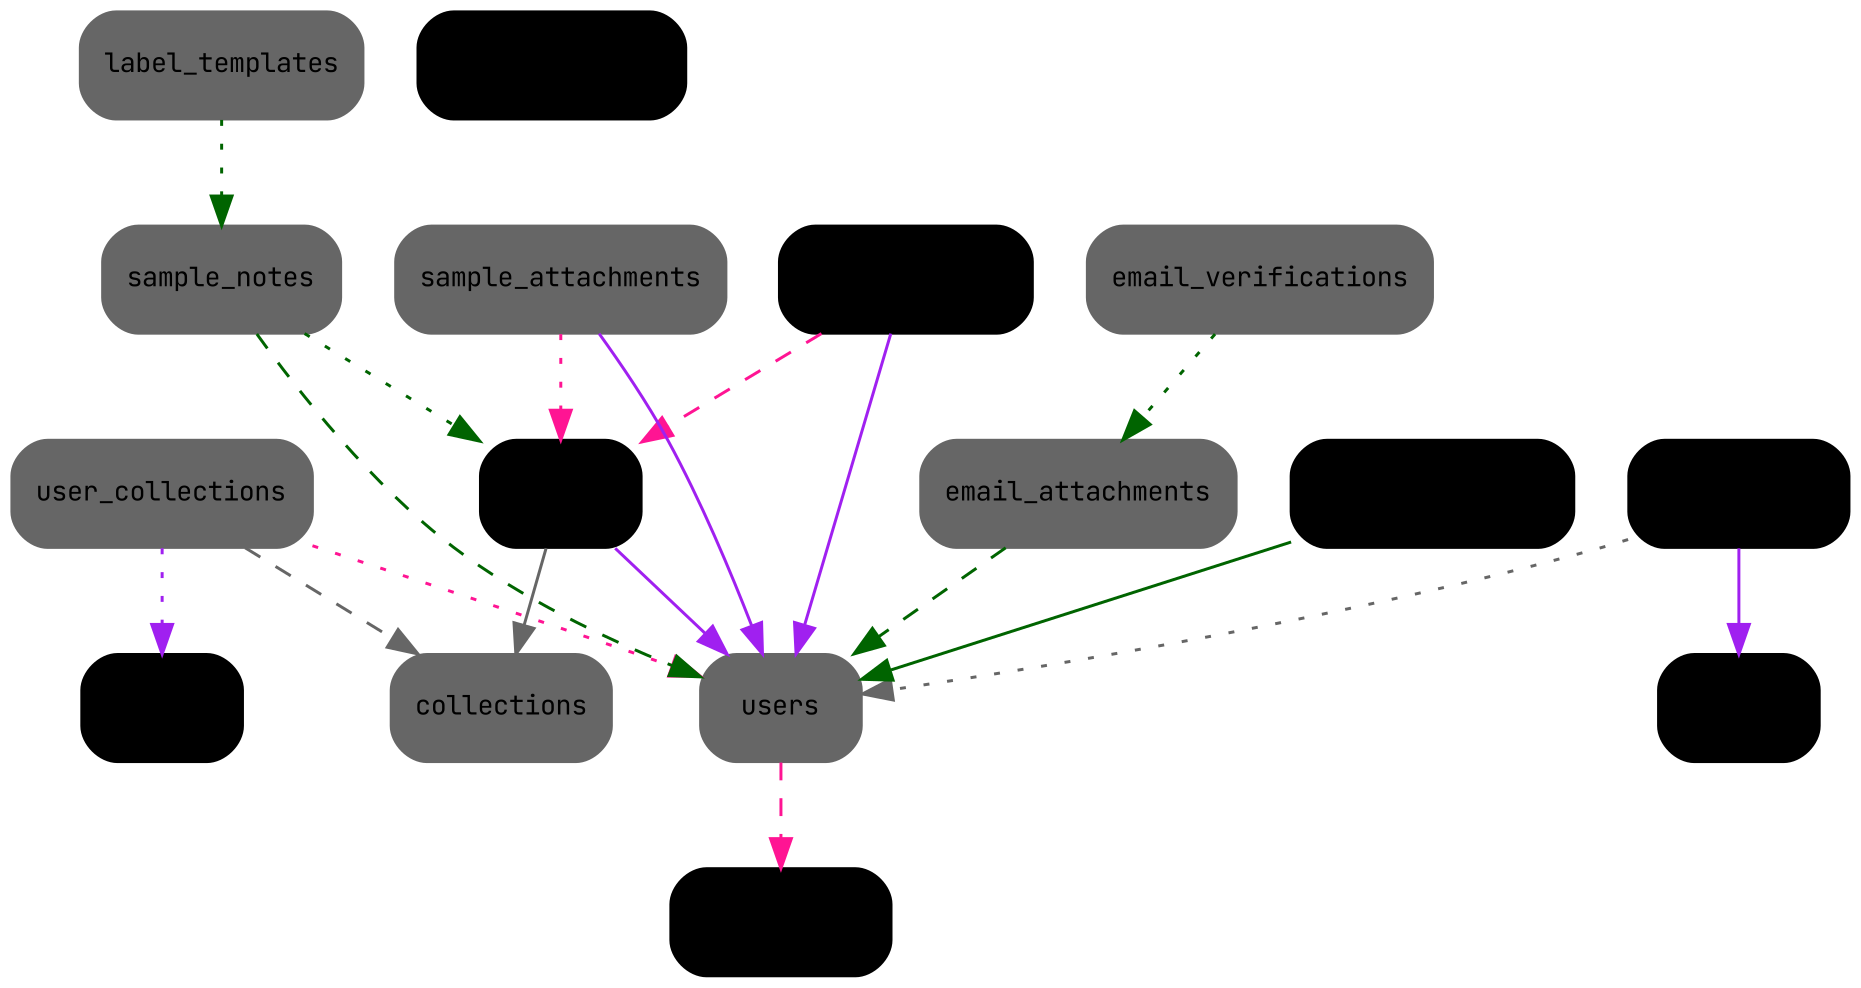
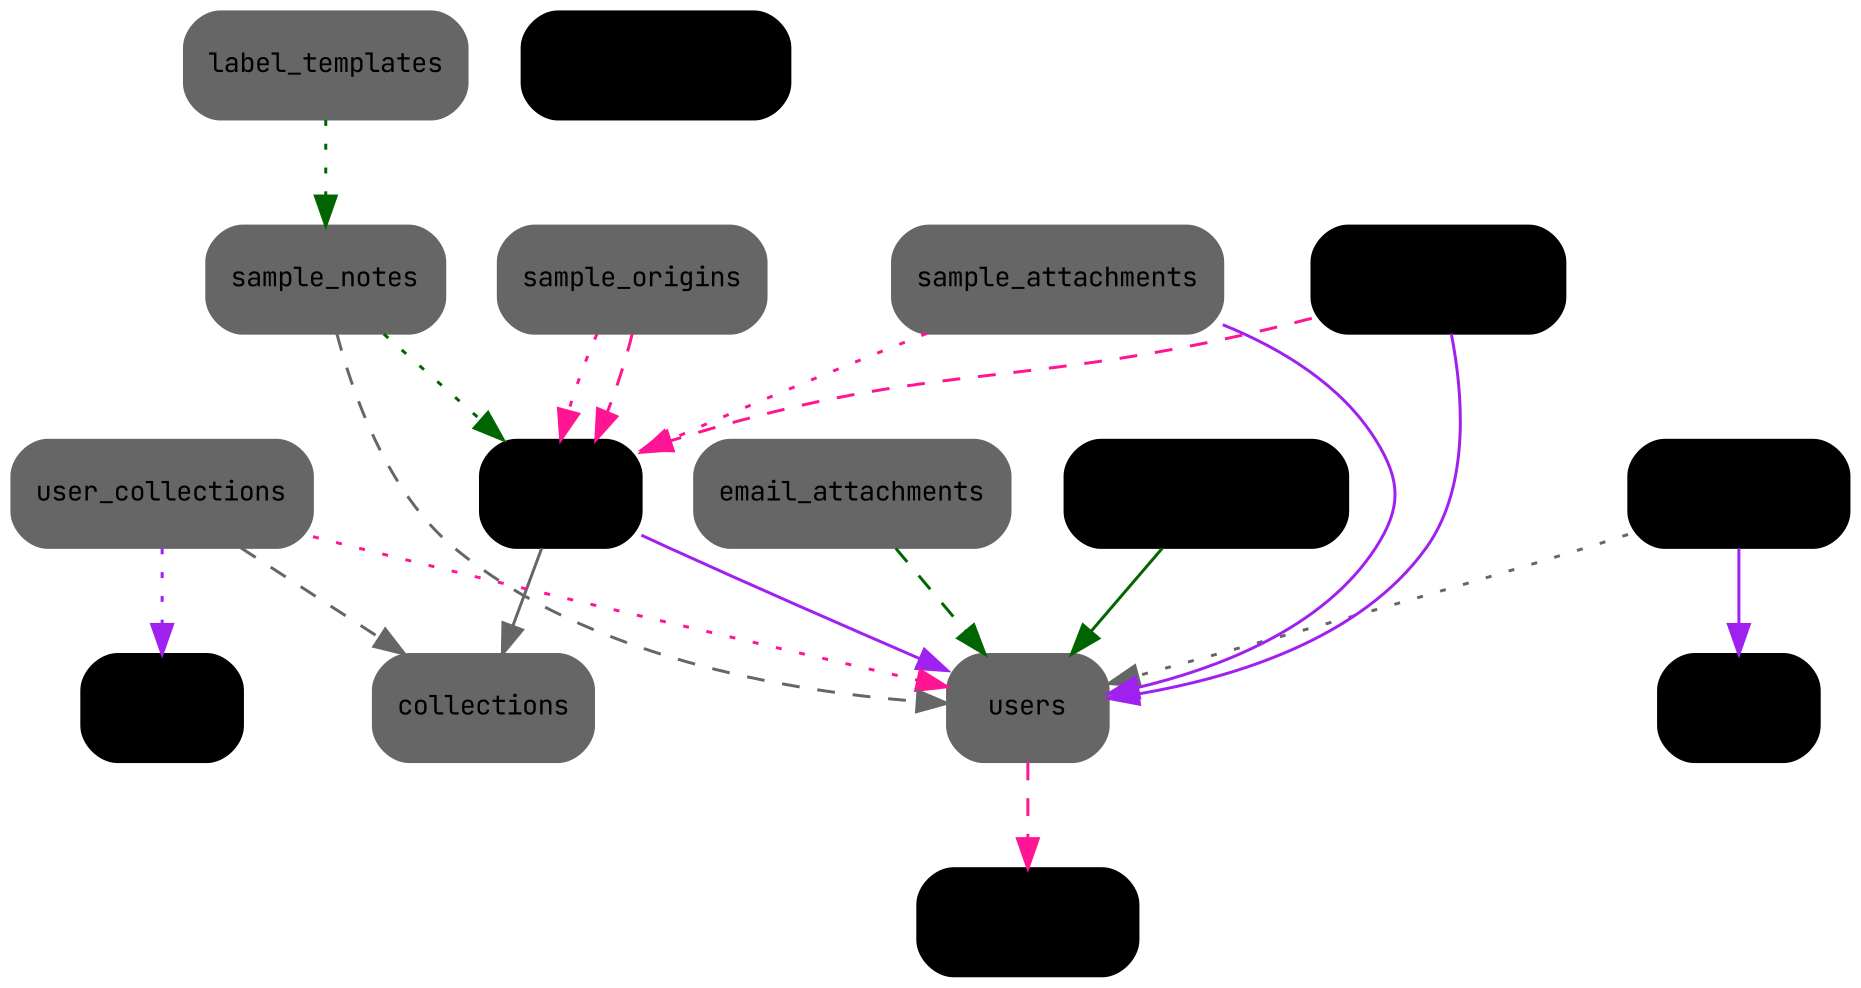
node "sample_origins": added
node "email_verifications": removed
edge "sample_notes" -> "users": color darkgreen -> gray40
